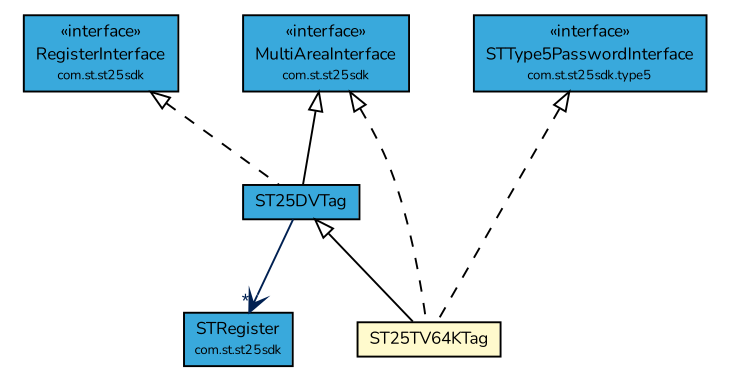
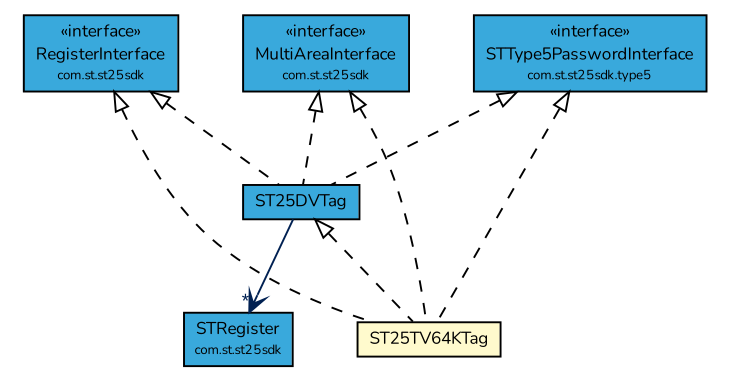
edge "ST25DVTag" -> "STType5PasswordInterface": added
edge "ST25DVTag" -> "MultiAreaInterface": style solid -> dashed
edge "ST25TV64KTag" -> "RegisterInterface": added
edge "ST25TV64KTag" -> "ST25DVTag": style solid -> dashed
